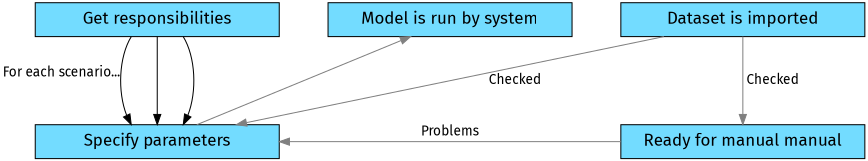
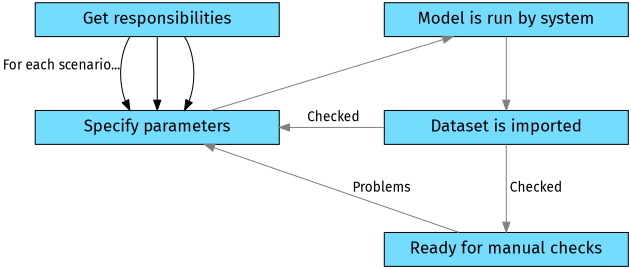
edge "Model is run by system" -> "Dataset is imported": added
node "Ready for manual manual": label "Ready for manual manual" -> "Ready for manual checks"
